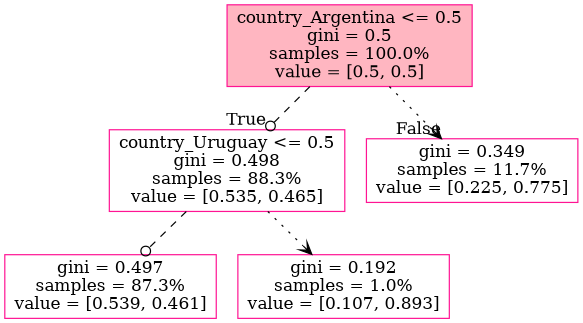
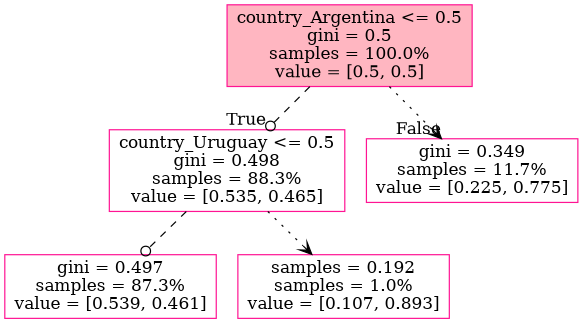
node "gini = 0.192 samples = 1.0% value = [0.107, 0.893]": label "gini = 0.192 samples = 1.0% value = [0.107, 0.893]" -> "samples = 0.192 samples = 1.0% value = [0.107, 0.893]"
